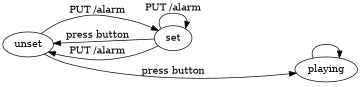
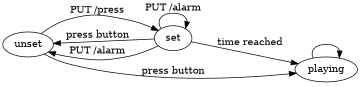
edge "unset" -> "set": label "PUT /alarm" -> "PUT /press"
edge "set" -> "playing": added, label "time reached"
